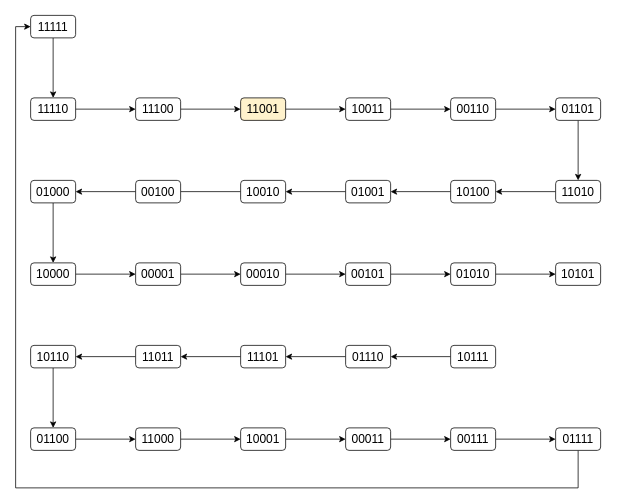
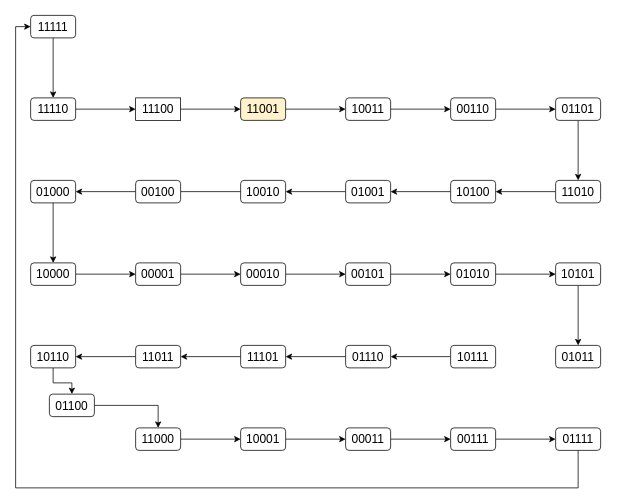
node "11100": shape rounded rectangle -> rectangle
edge "10101" -> "01011": added
node "01011": added
node "01100": moved (53, 439) -> (72, 405)
